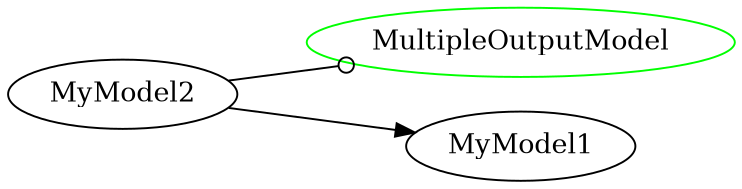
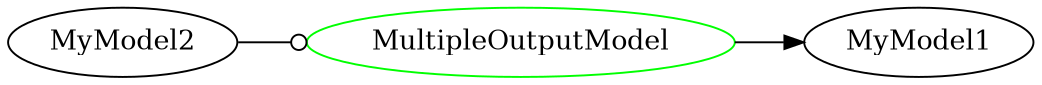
edge "MyModel2" -> "MyModel1": now "MultipleOutputModel" -> "MyModel1"
